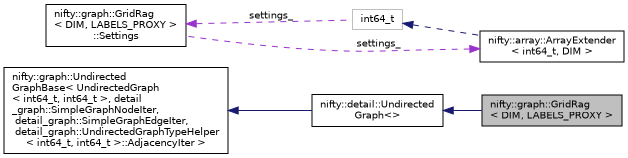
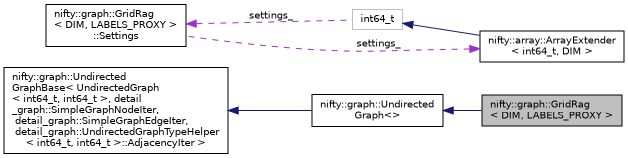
edge "nifty::array::ArrayExtender < int64_t, DIM >" -> "int64_t": style dashed -> solid
node "nifty::detail::Undirected Graph<>": label "nifty::detail::Undirected Graph<>" -> "nifty::graph::Undirected Graph<>"
